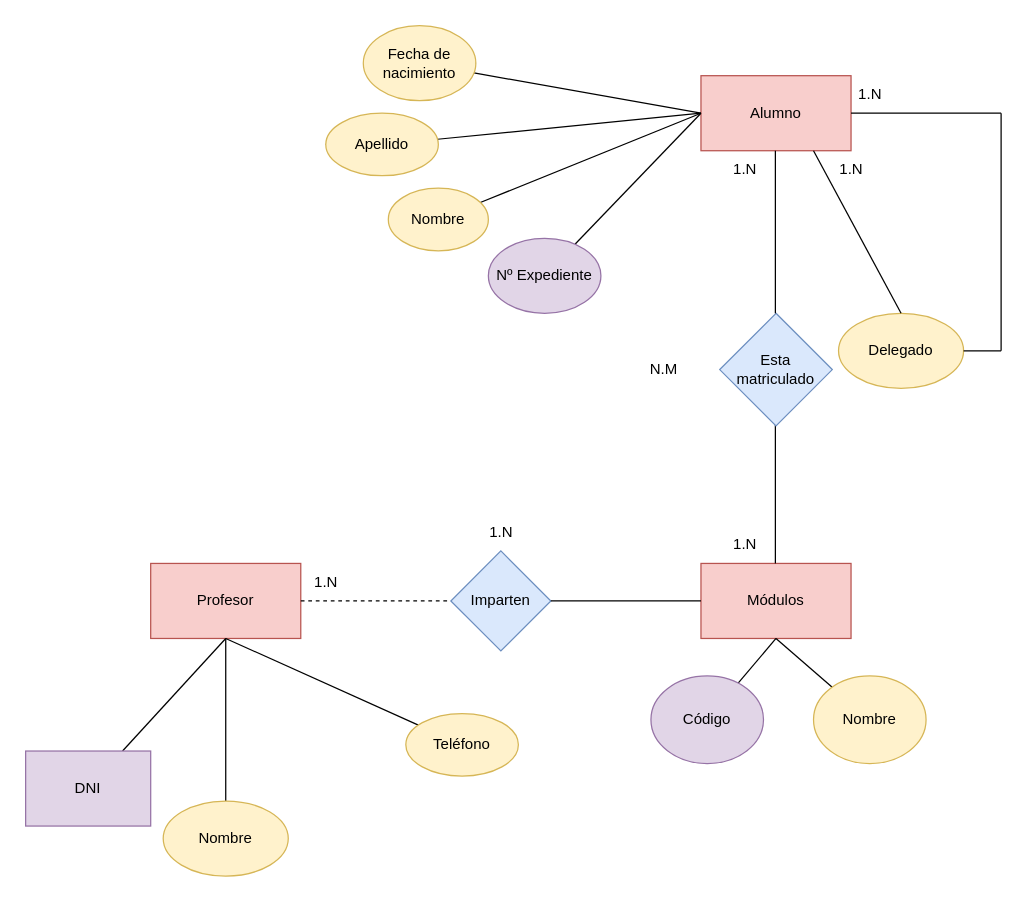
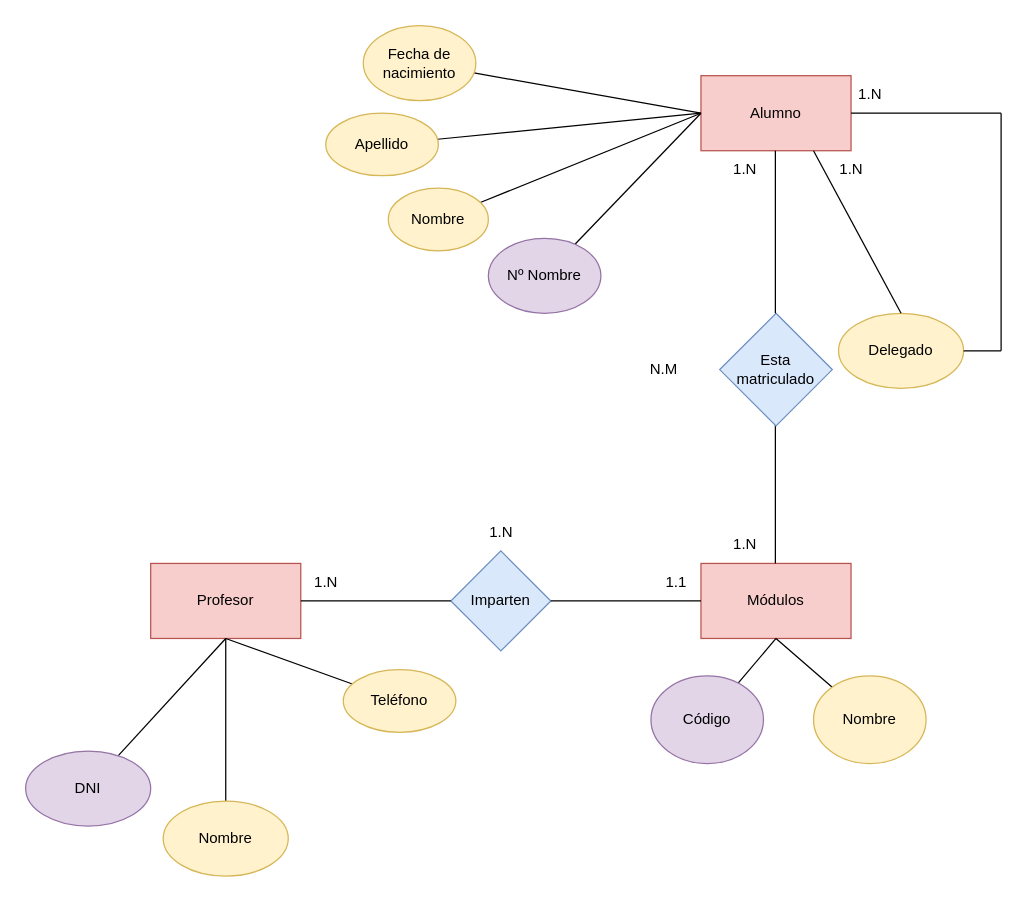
node "Nº Expediente": label "Nº Expediente" -> "Nº Nombre"
node "1.1": added
edge "Profesor" -- "Imparten": style dashed -> solid
node "Teléfono": moved (462, 744) -> (399, 701)
node "DNI": shape rectangle -> ellipse
